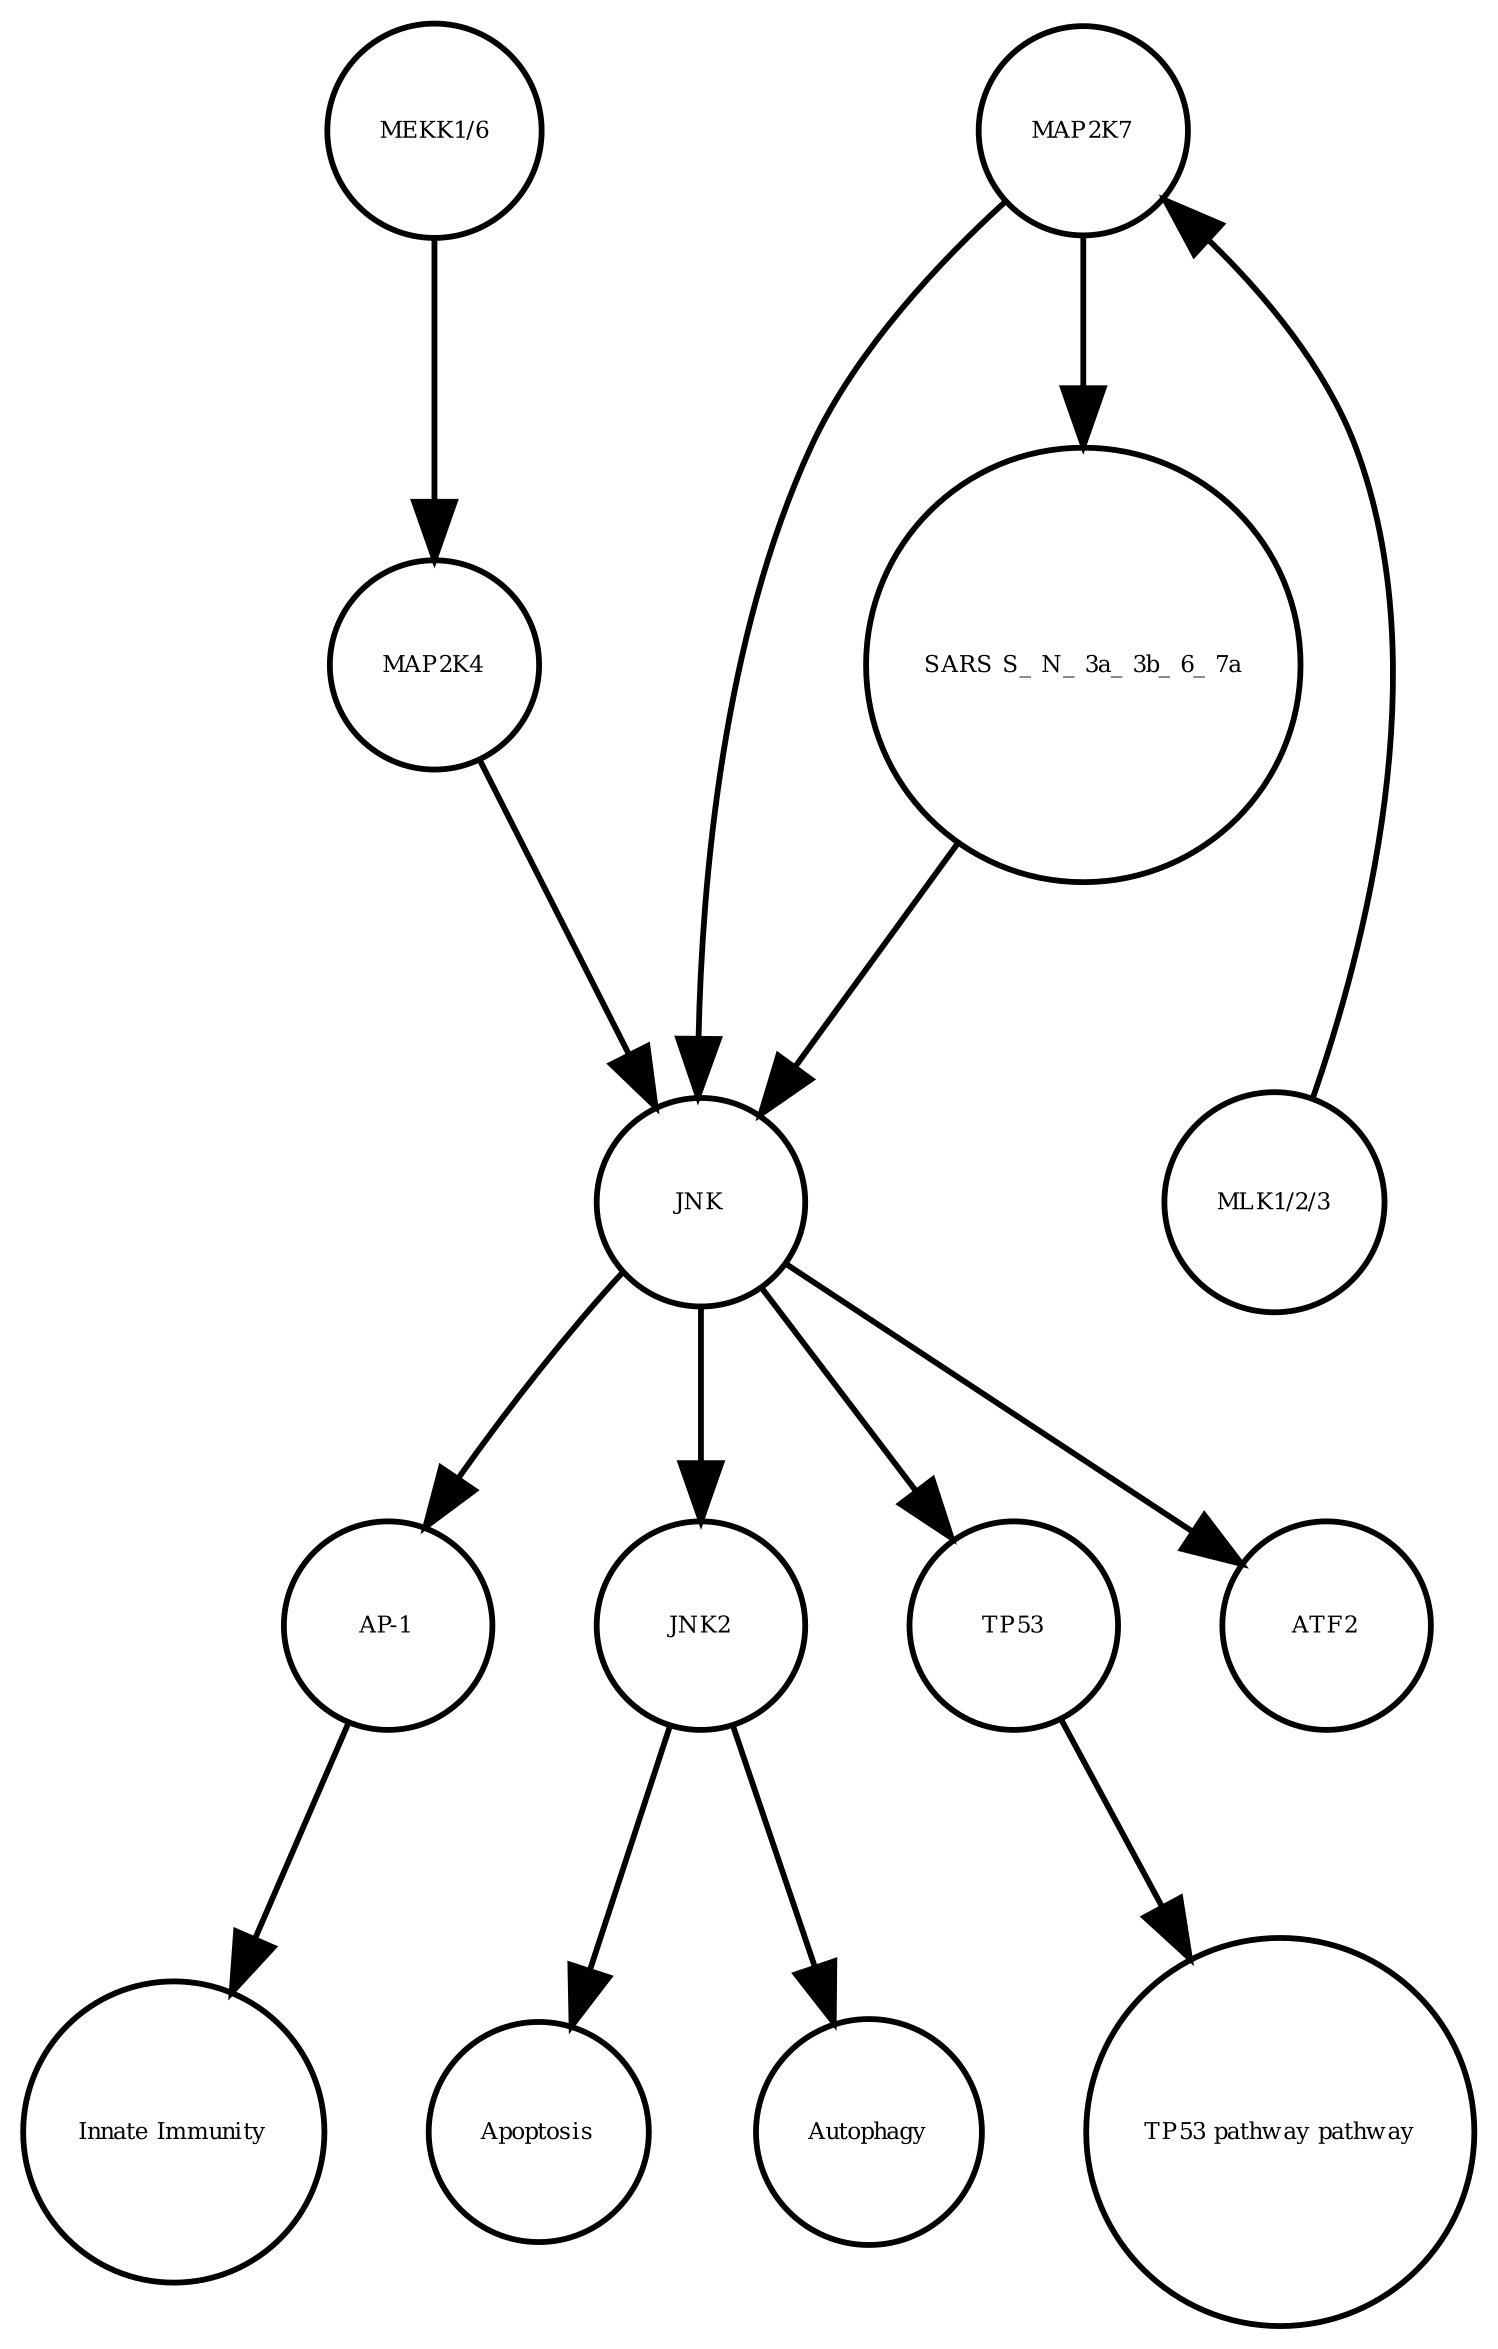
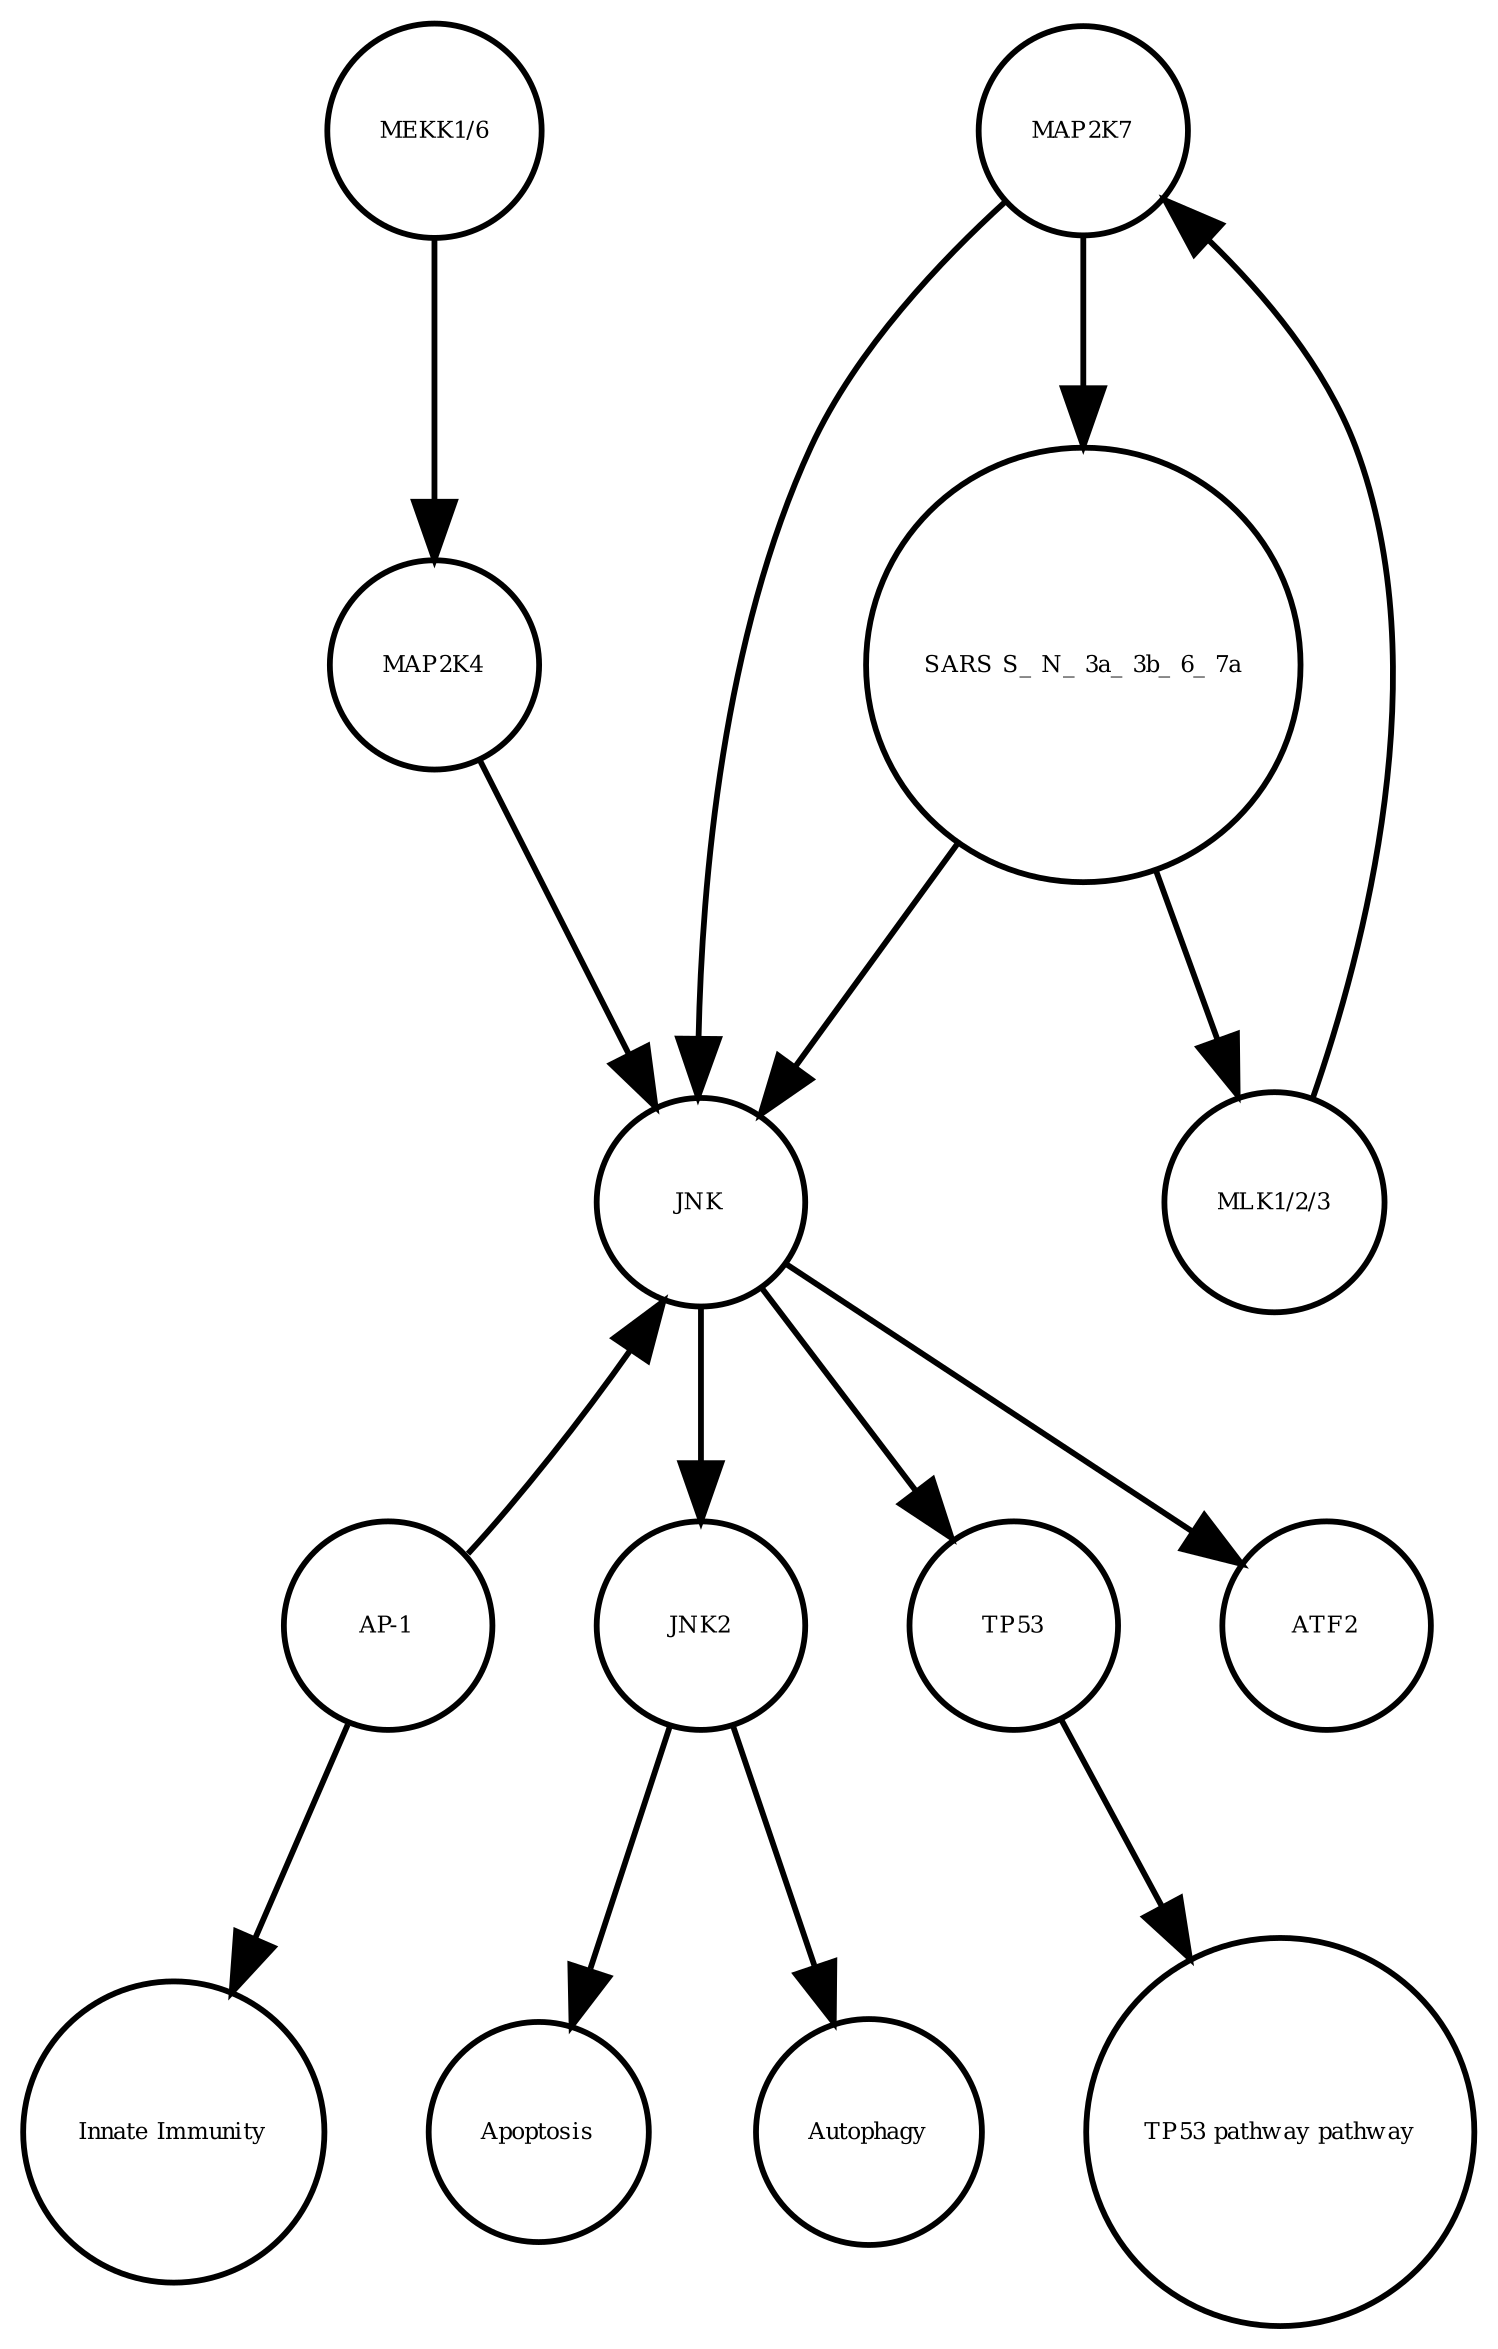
edge "SARS S_ N_ 3a_ 3b_ 6_ 7a" -> "MLK1/2/3": added
edge "JNK" -> "AP-1": reversed
